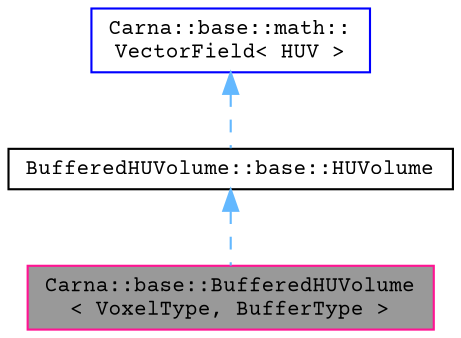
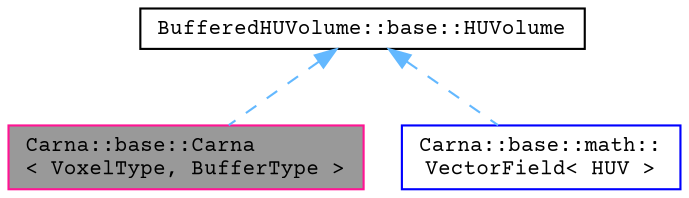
edge "BufferedHUVolume::base::HUVolume" -> "Carna::base::math:: VectorField< HUV >": reversed
node "Carna::base::BufferedHUVolume < VoxelType, BufferType >": label "Carna::base::BufferedHUVolume < VoxelType, BufferType >" -> "Carna::base::Carna < VoxelType, BufferType >"
